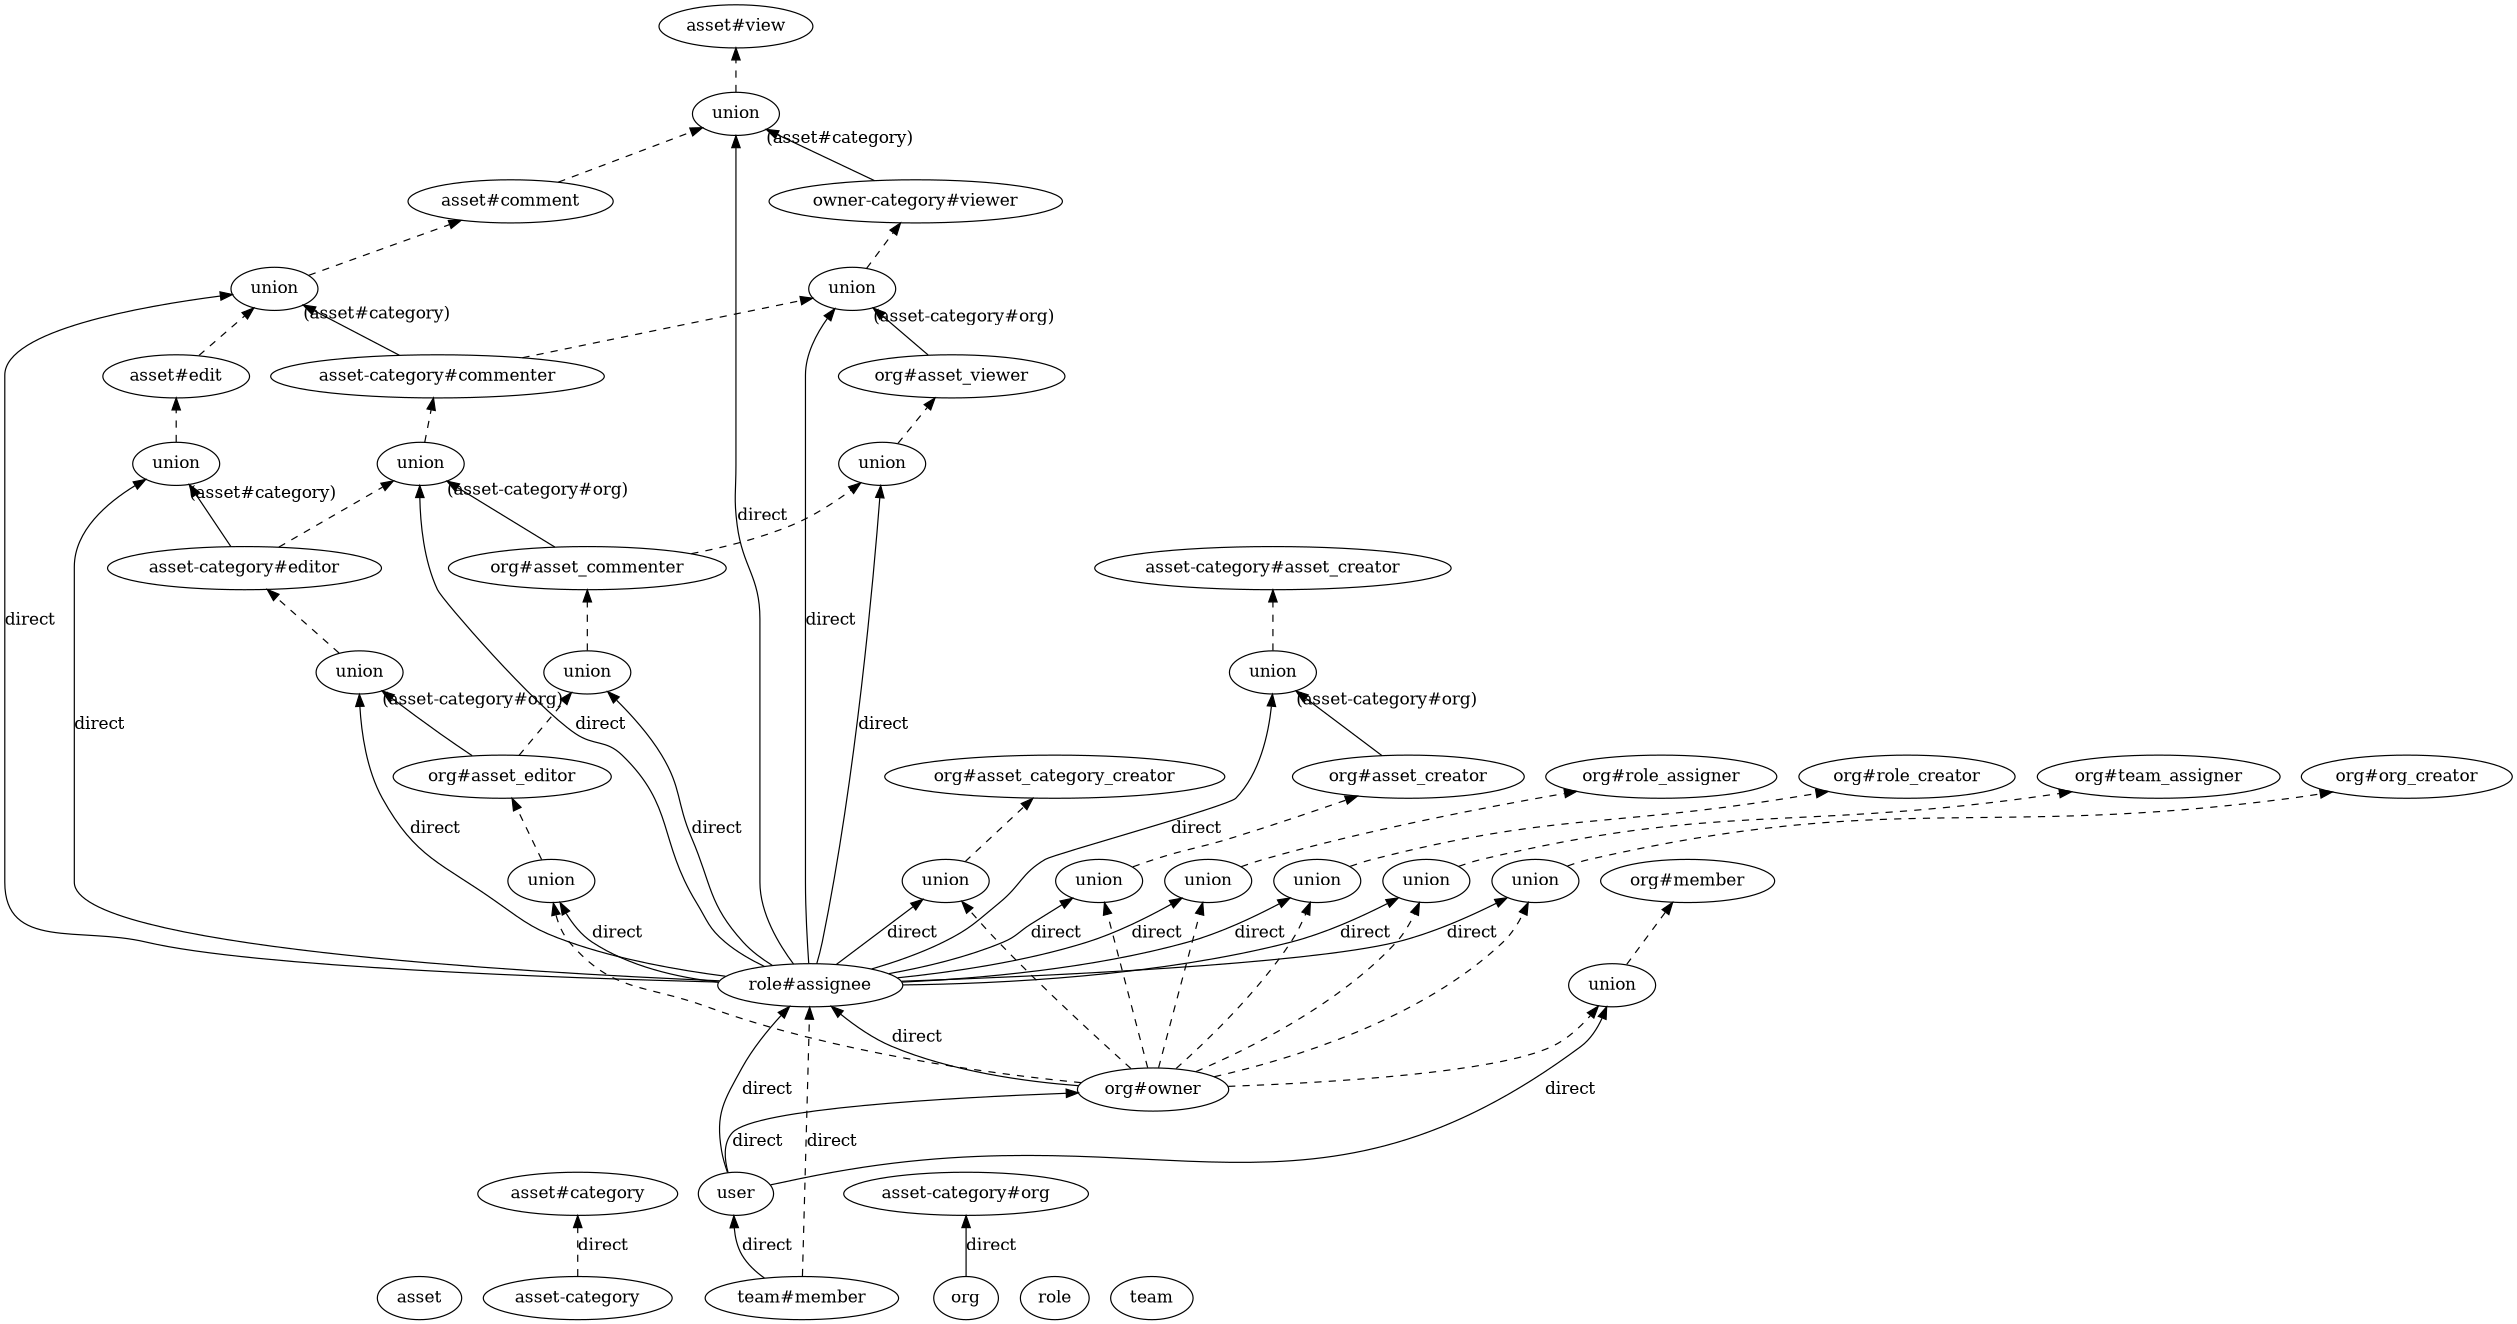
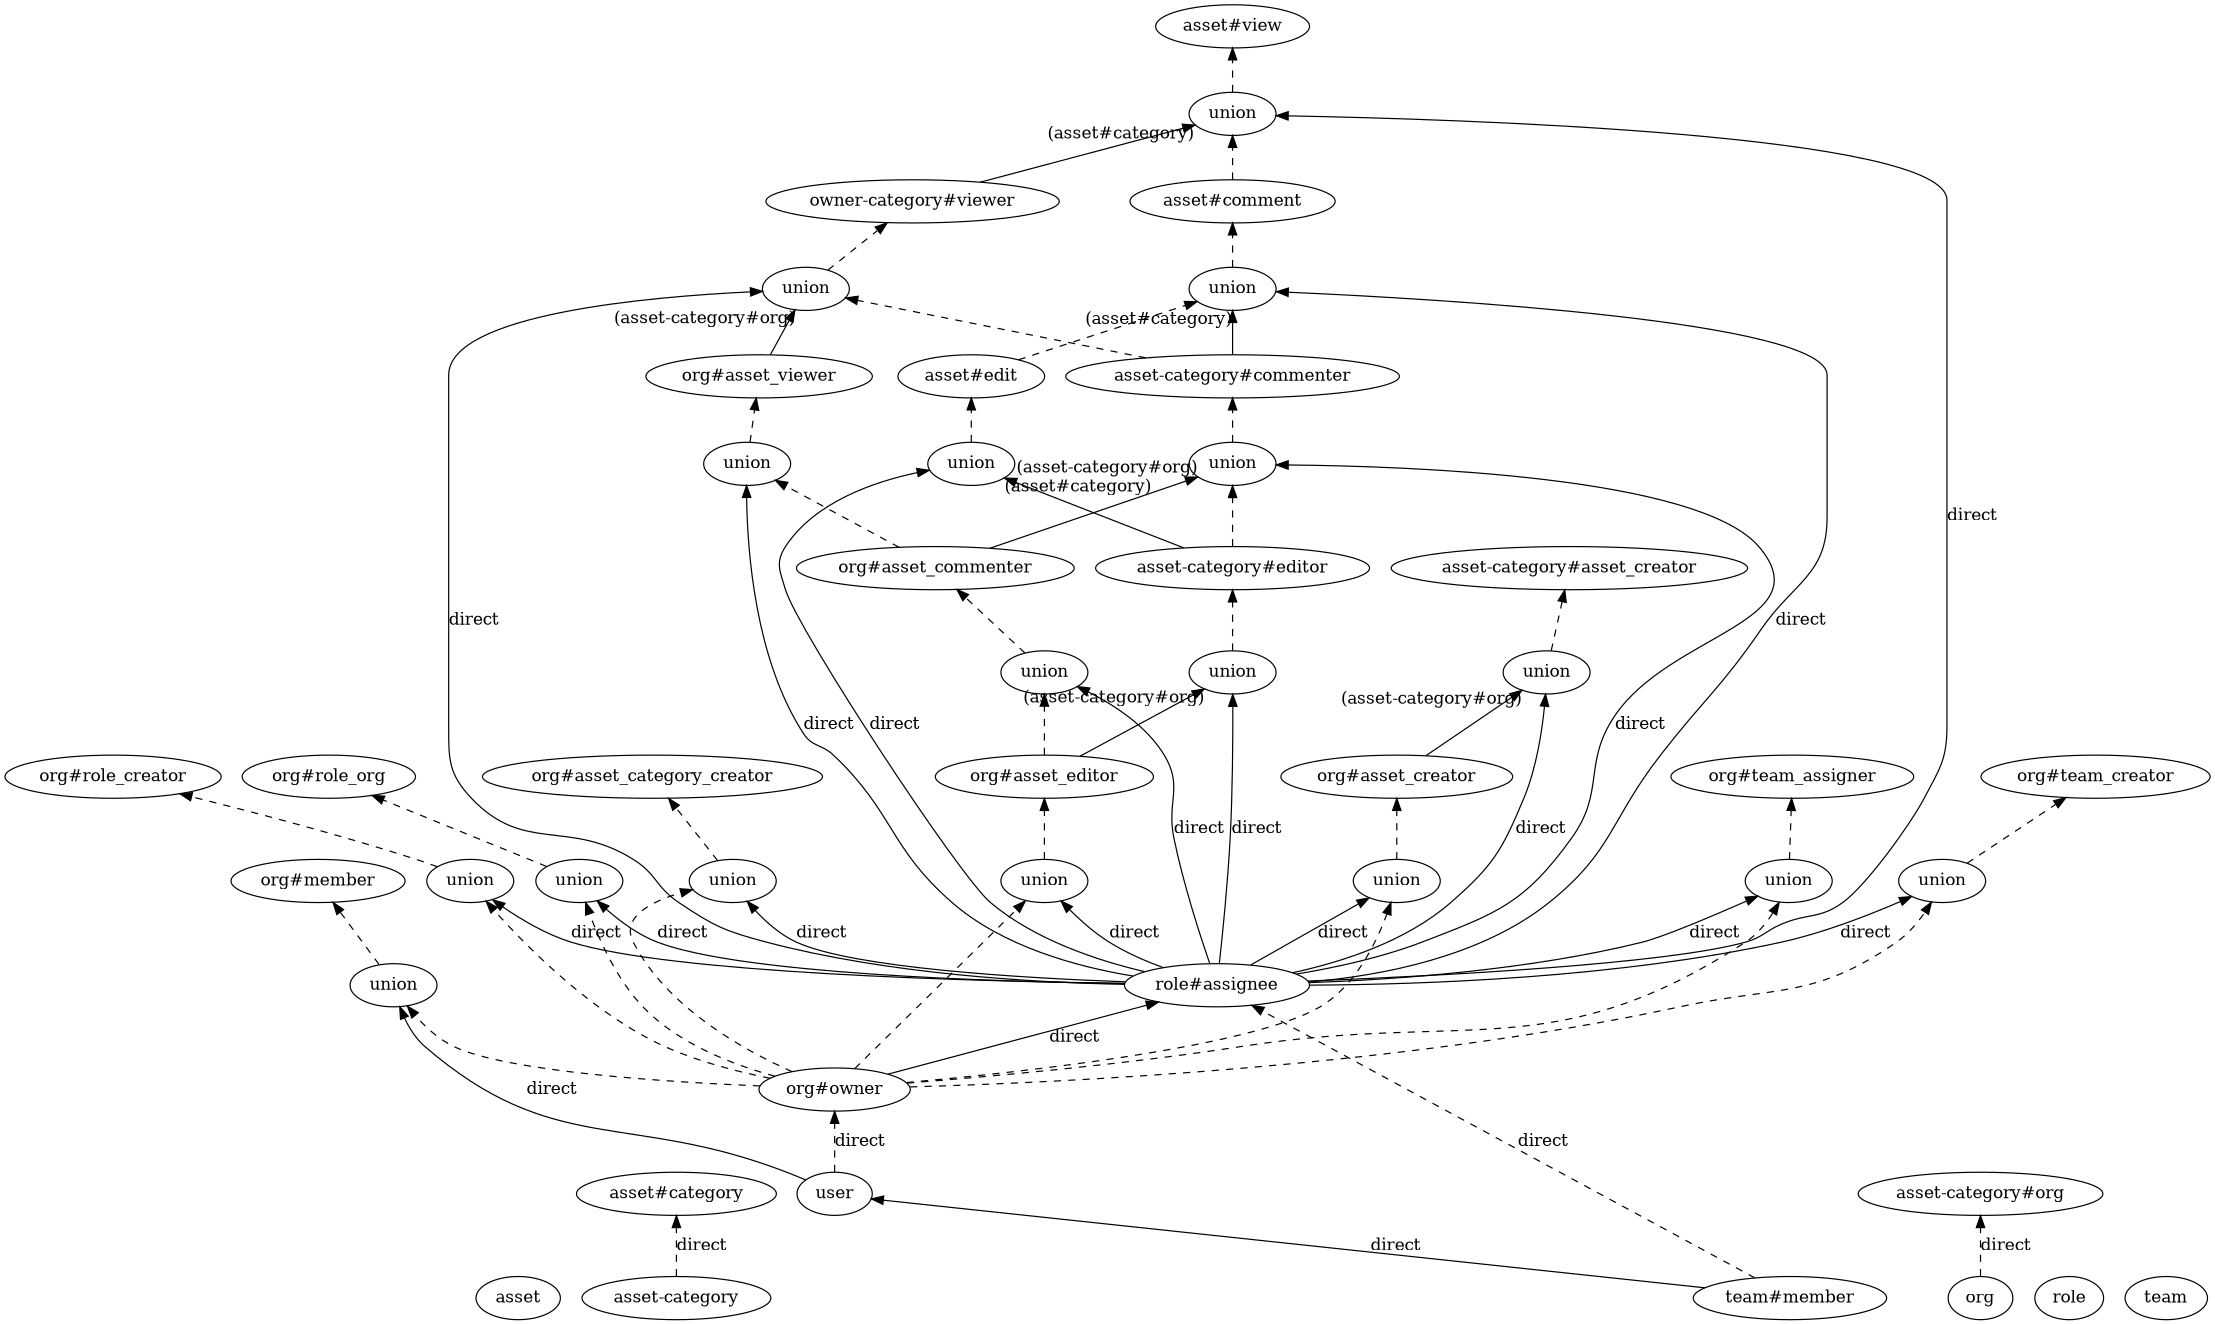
node "org#role_assigner": label "org#role_assigner" -> "org#role_org"
node "org#org_creator": label "org#org_creator" -> "org#team_creator"
edge "user" -> "role#assignee": removed, label "direct"
edge "user" -> "org#owner": style solid -> dashed
edge "org" -> "asset-category#org": style solid -> dashed
